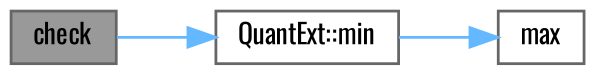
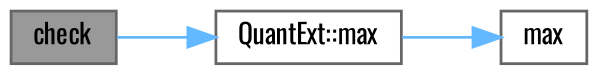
node "QuantExt::min": label "QuantExt::min" -> "QuantExt::max"
